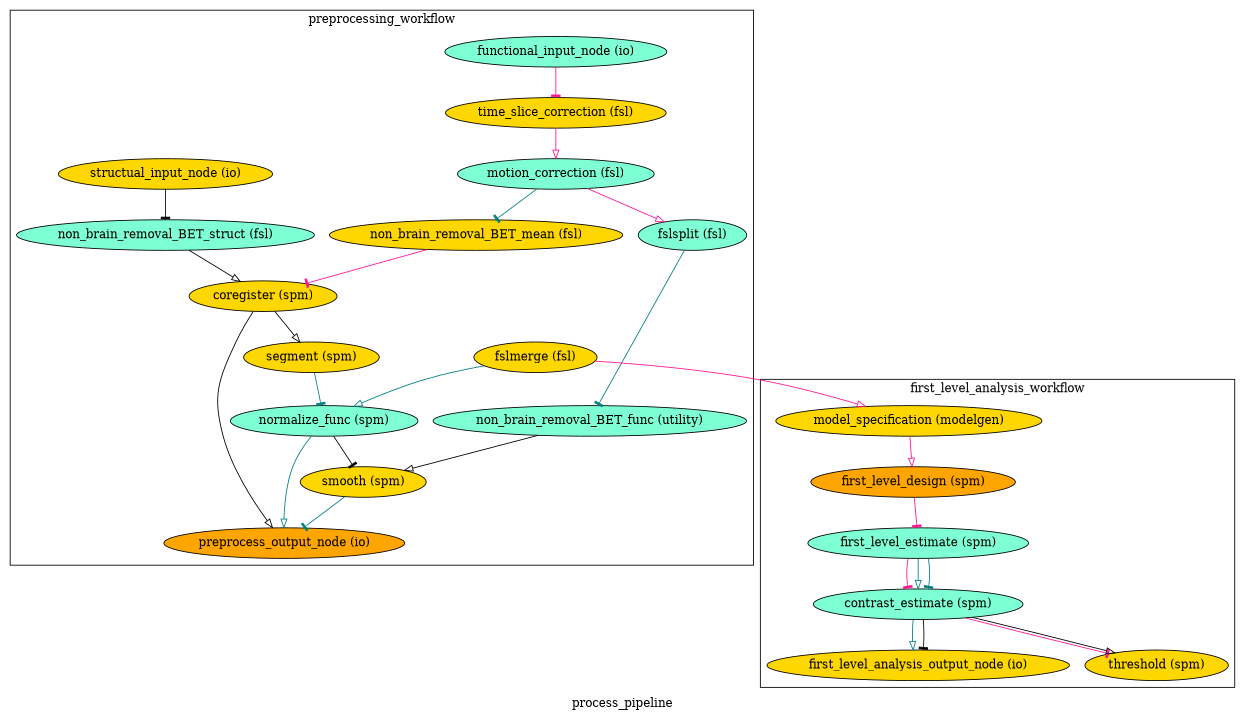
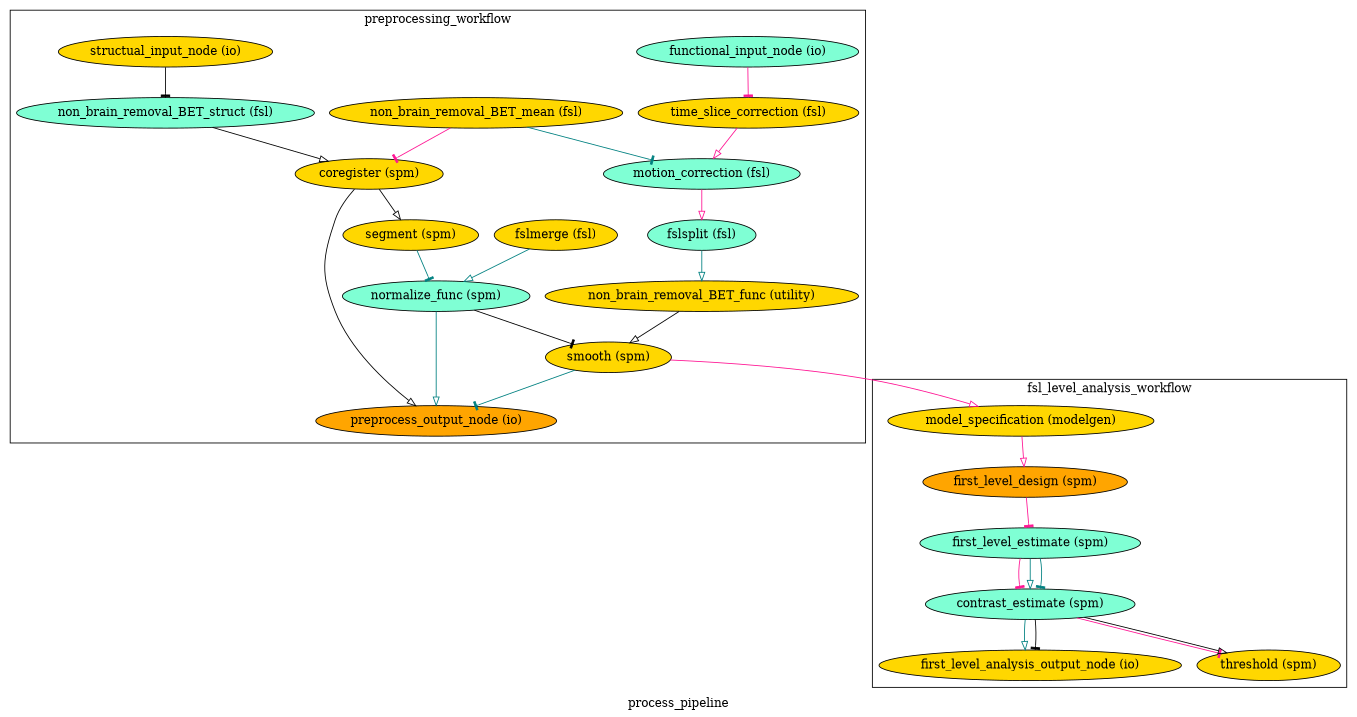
edge "motion_correction (fsl)" -> "non_brain_removal_BET_mean (fsl)": reversed
edge "fslsplit (fsl)" -> "non_brain_removal_BET_func (utility)": arrowhead tee -> onormal
edge "fslmerge (fsl)" -> "model_specification (modelgen)": now "smooth (spm)" -> "model_specification (modelgen)"
cluster "first_level_analysis_workflow": label "first_level_analysis_workflow" -> "fsl_level_analysis_workflow"
node "non_brain_removal_BET_func (utility)": fillcolor aquamarine -> gold
